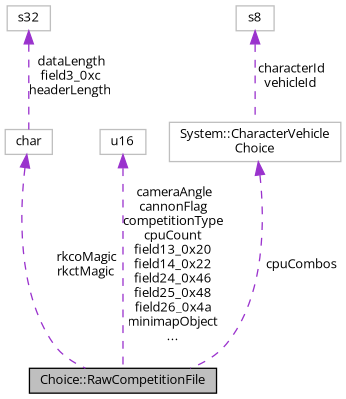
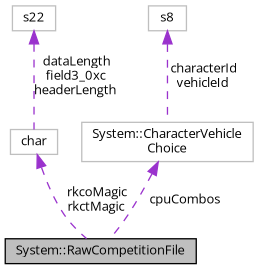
node "s32": label "s32" -> "s22"
node "u16": removed
node "Choice::RawCompetitionFile": label "Choice::RawCompetitionFile" -> "System::RawCompetitionFile"
